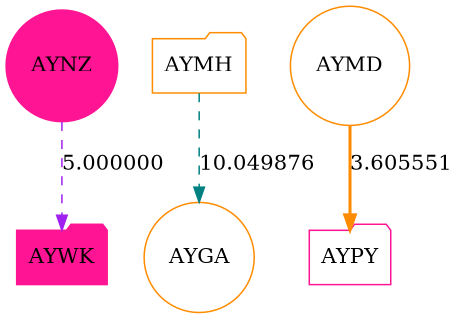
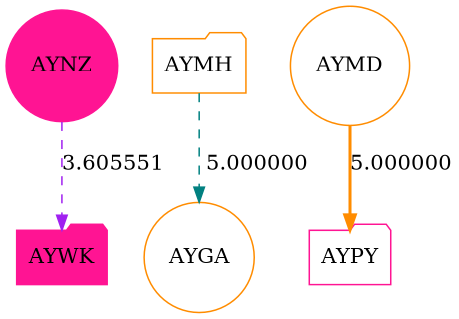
edge "AYNZ" -> "AYWK": label "5.000000" -> "3.605551"
edge "AYMH" -> "AYGA": label "10.049876" -> "5.000000"
edge "AYMD" -> "AYPY": label "3.605551" -> "5.000000"
